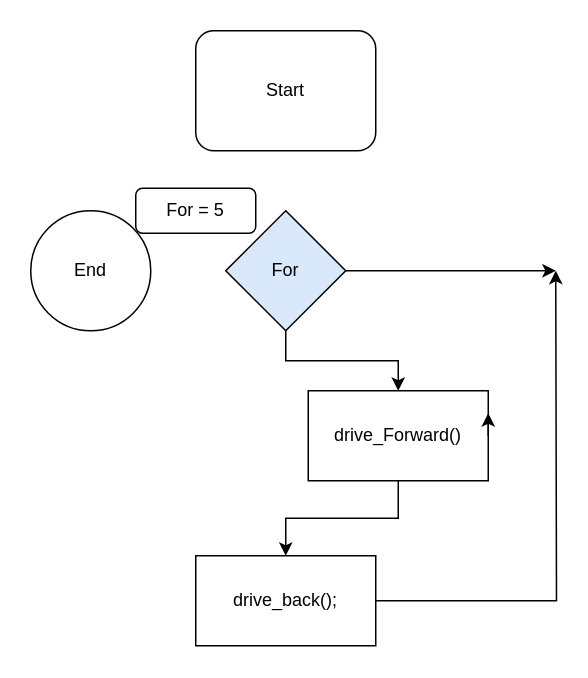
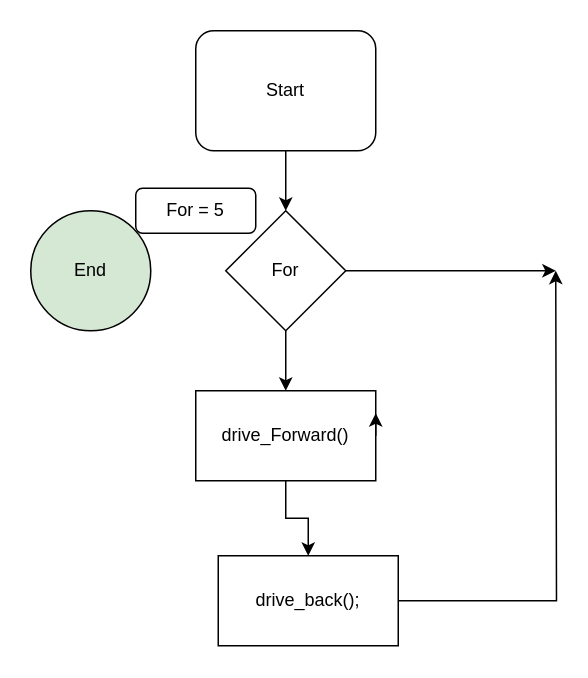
edge "Start" -> "For": added
node "End": fillcolor #ffffff -> #d5e8d4
node "For": fillcolor #dae8fc -> #ffffff
node "drive_Forward()": moved (398, 436) -> (286, 436)
node "drive_back();": moved (286, 601) -> (308, 601)
